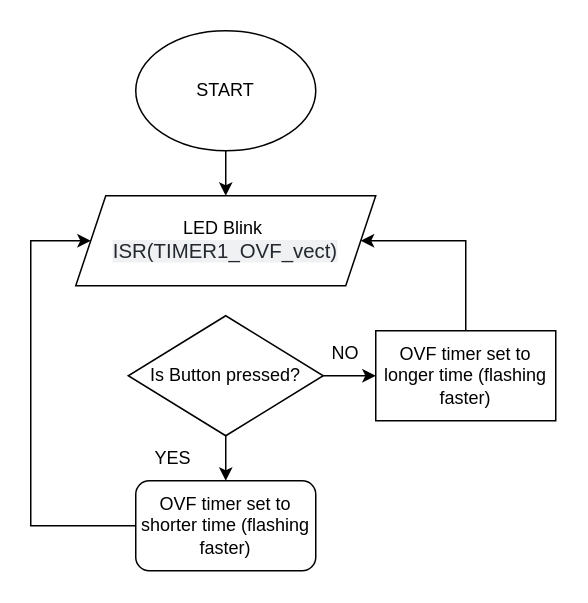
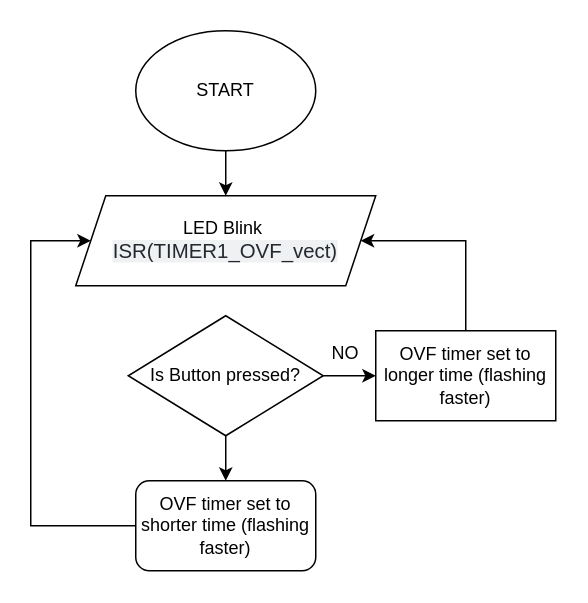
node "YES": removed
